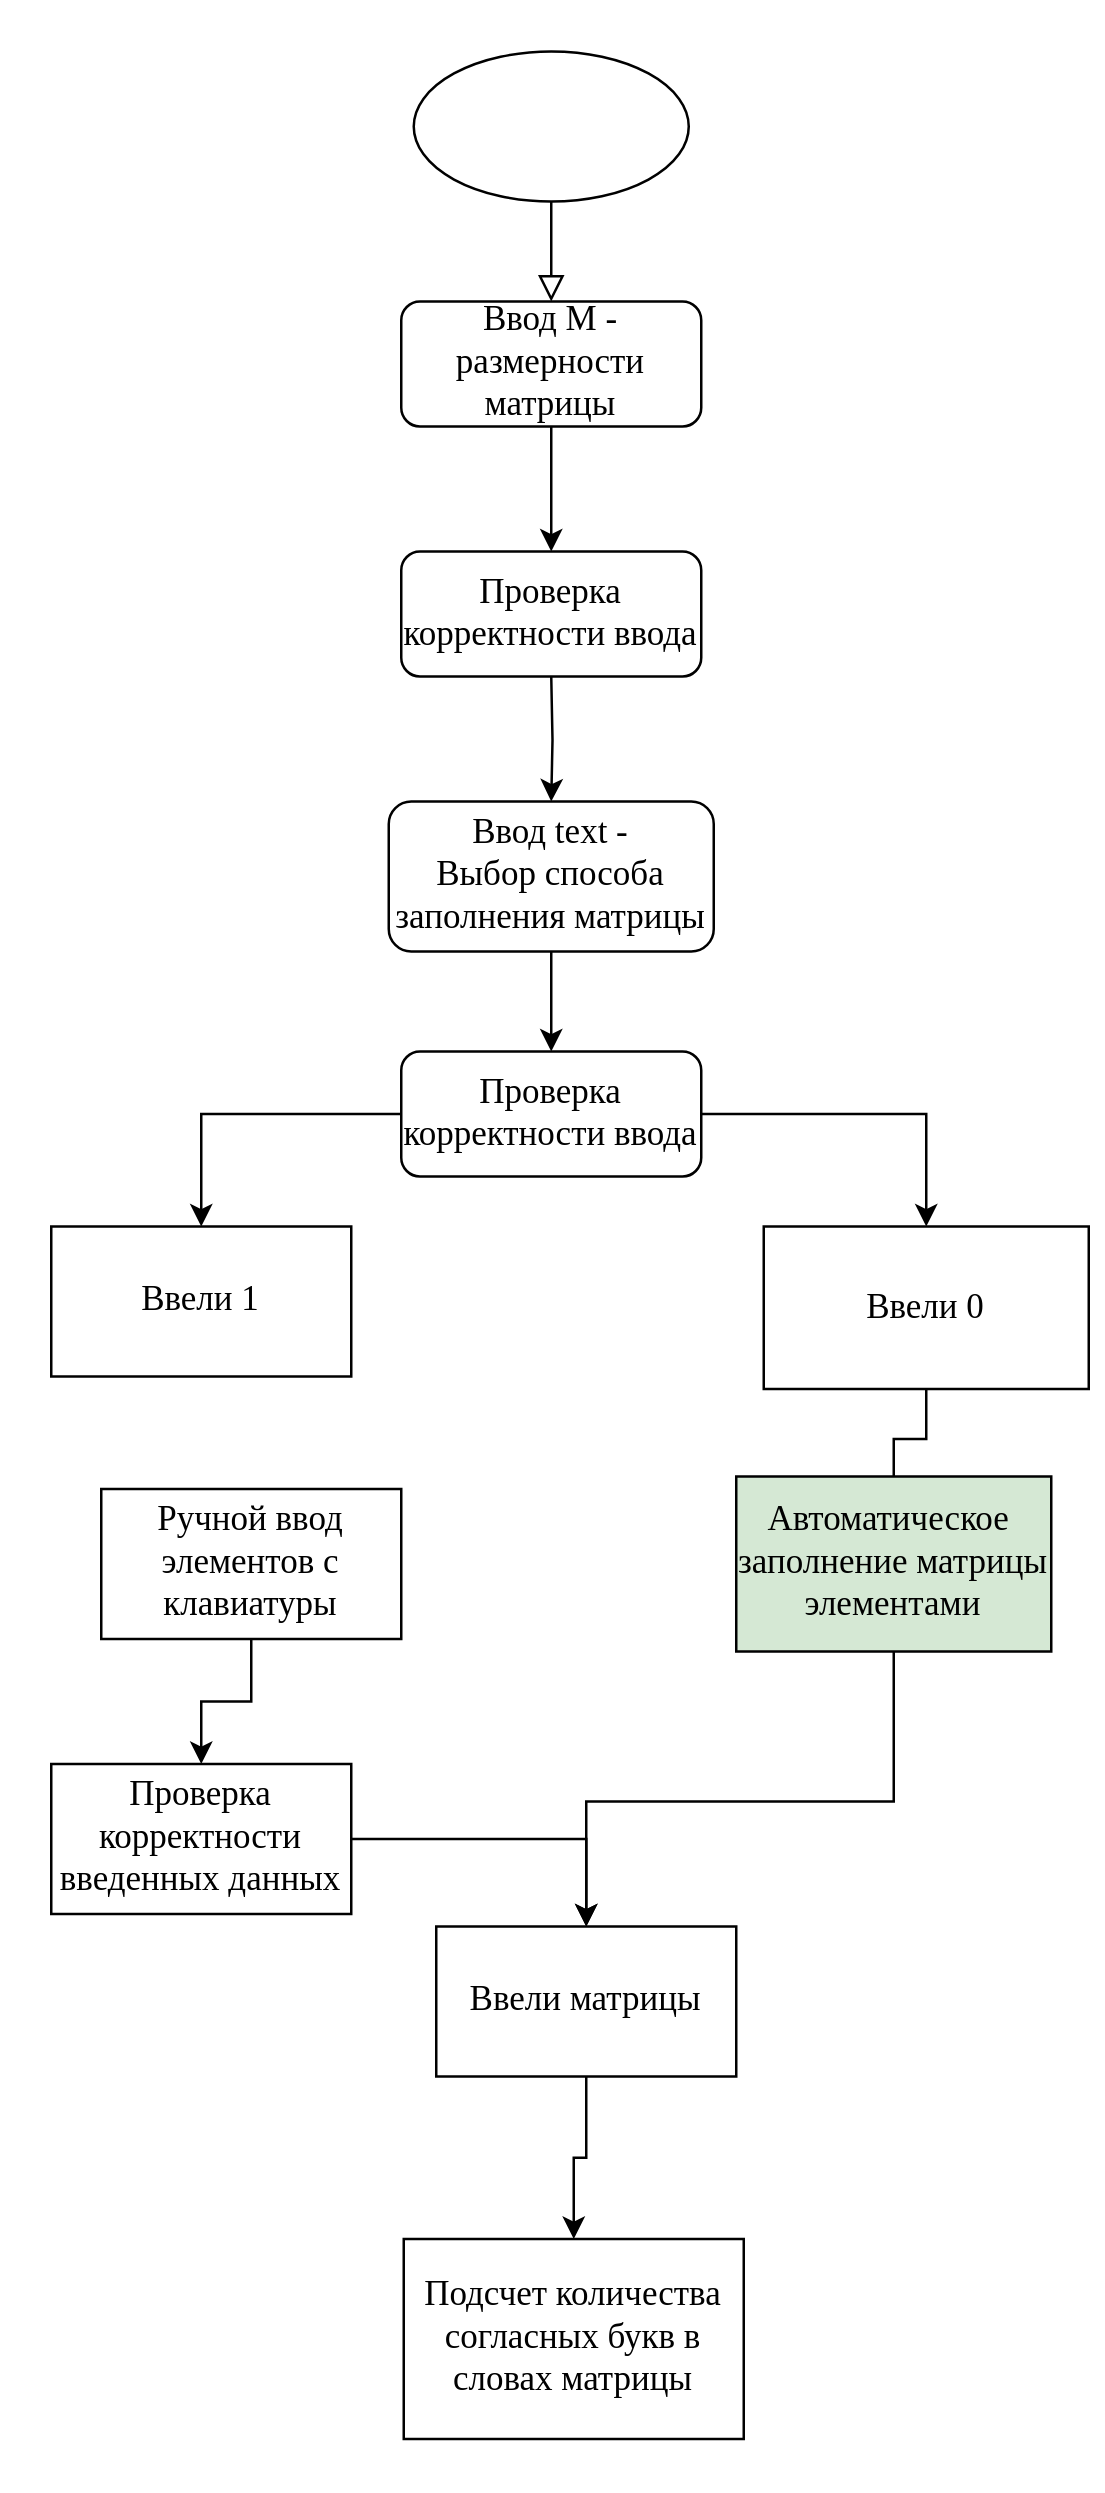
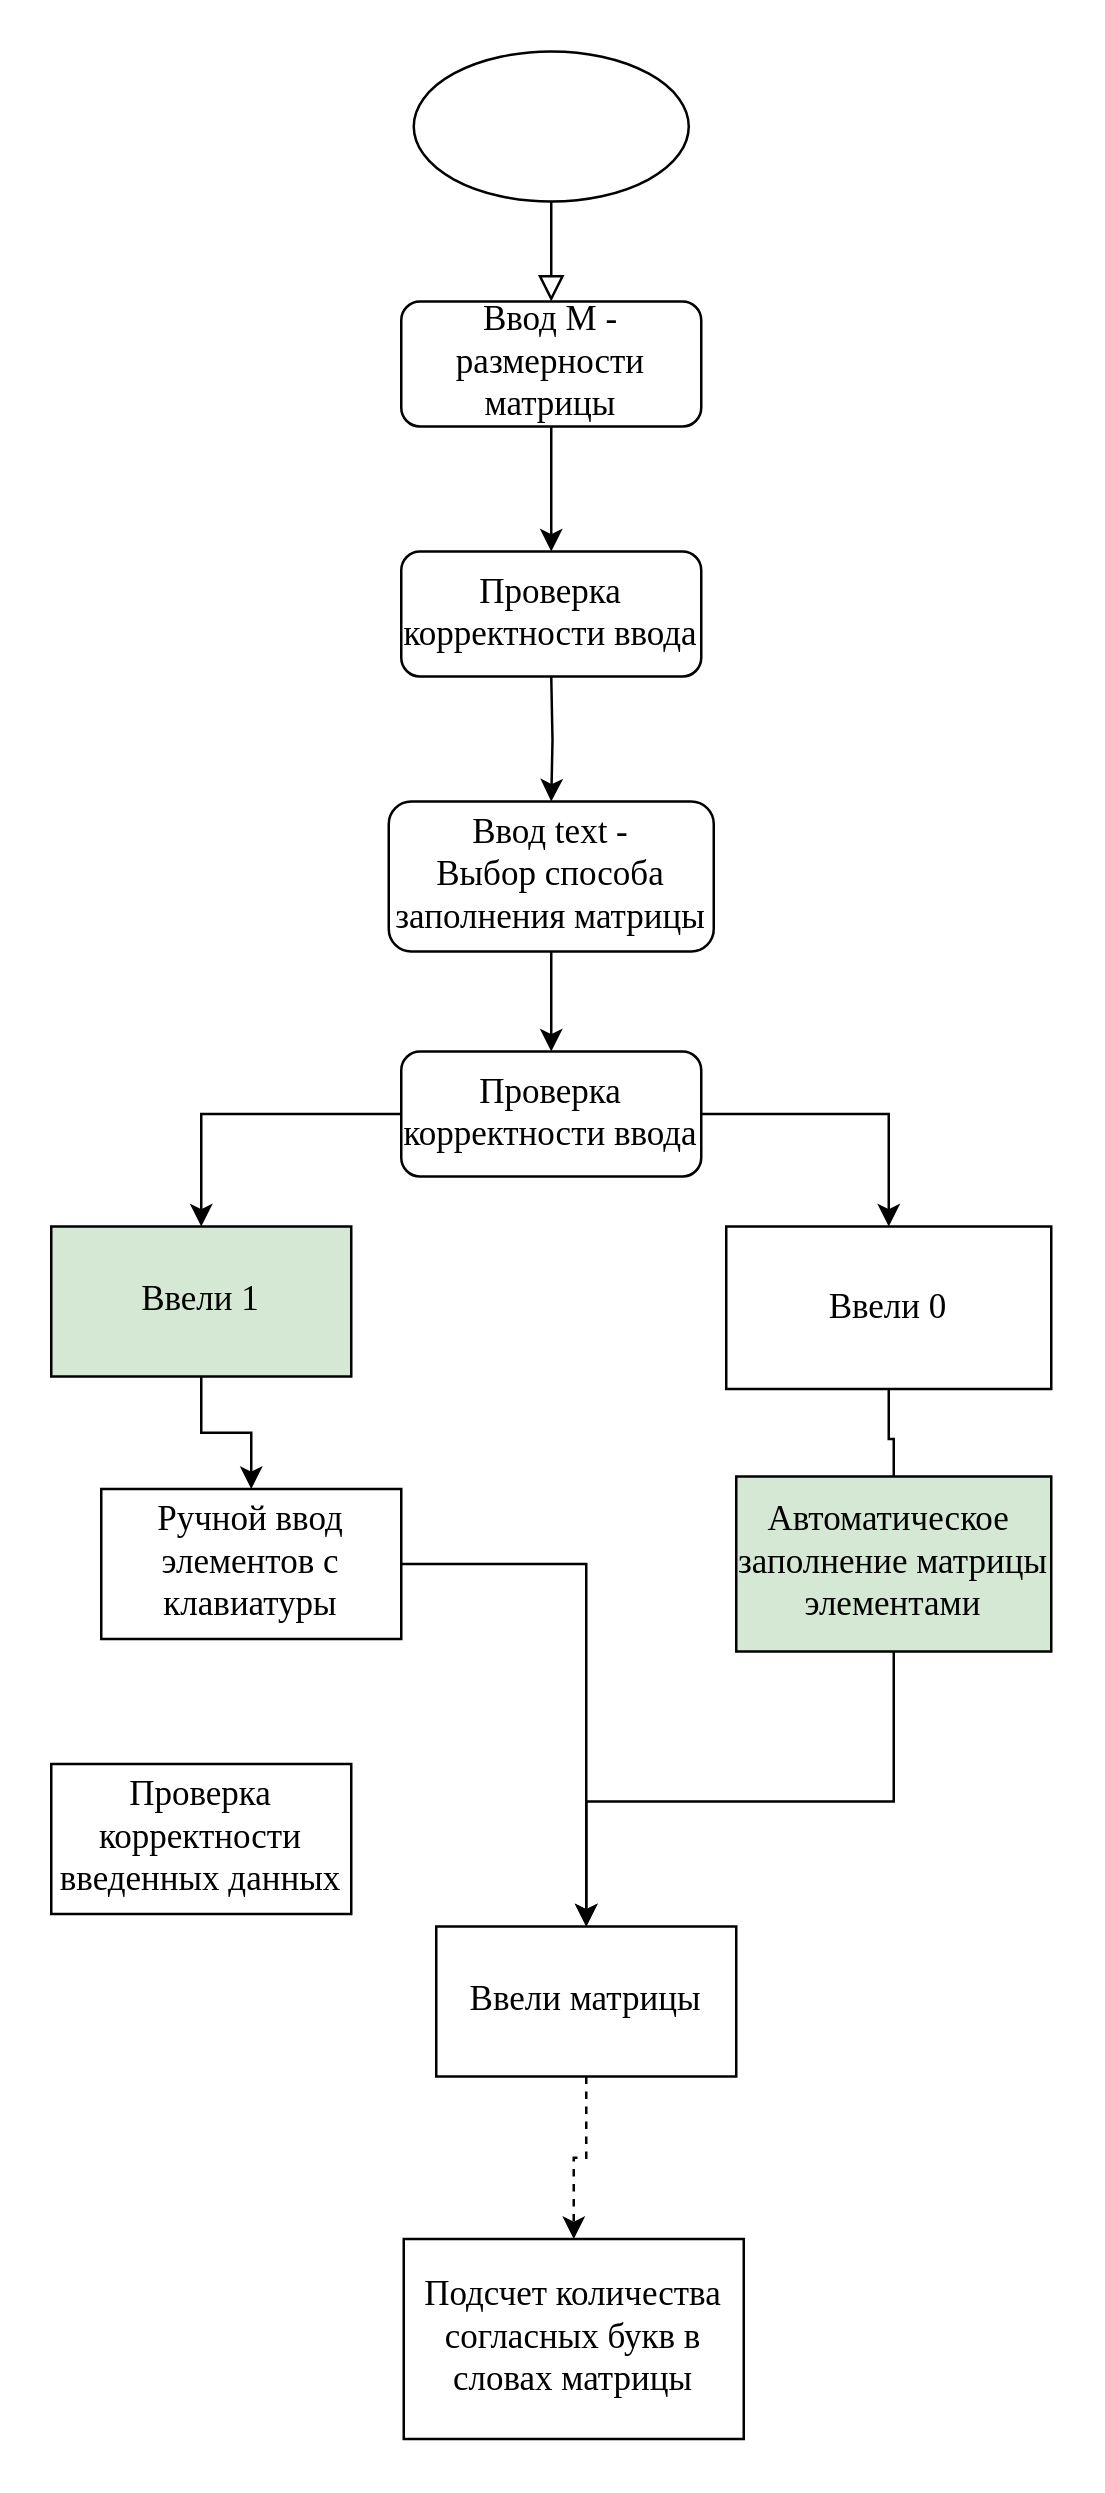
node "Ввели 1": fillcolor #ffffff -> #d5e8d4
node "Ввели 0": moved (926, 1308) -> (889, 1308)
edge "Ввели 1" -> "Ручной ввод элементов с клавиатуры": added
edge "Ручной ввод элементов с клавиатуры" -> "Проверка корректности введенных данных": now "Ручной ввод элементов с клавиатуры" -> "Ввели матрицы"
edge "Проверка корректности введенных данных" -> "Ввели матрицы": removed
edge "Ввели матрицы" -> "Подсчет количества согласных букв в словах матрицы": style solid -> dashed
